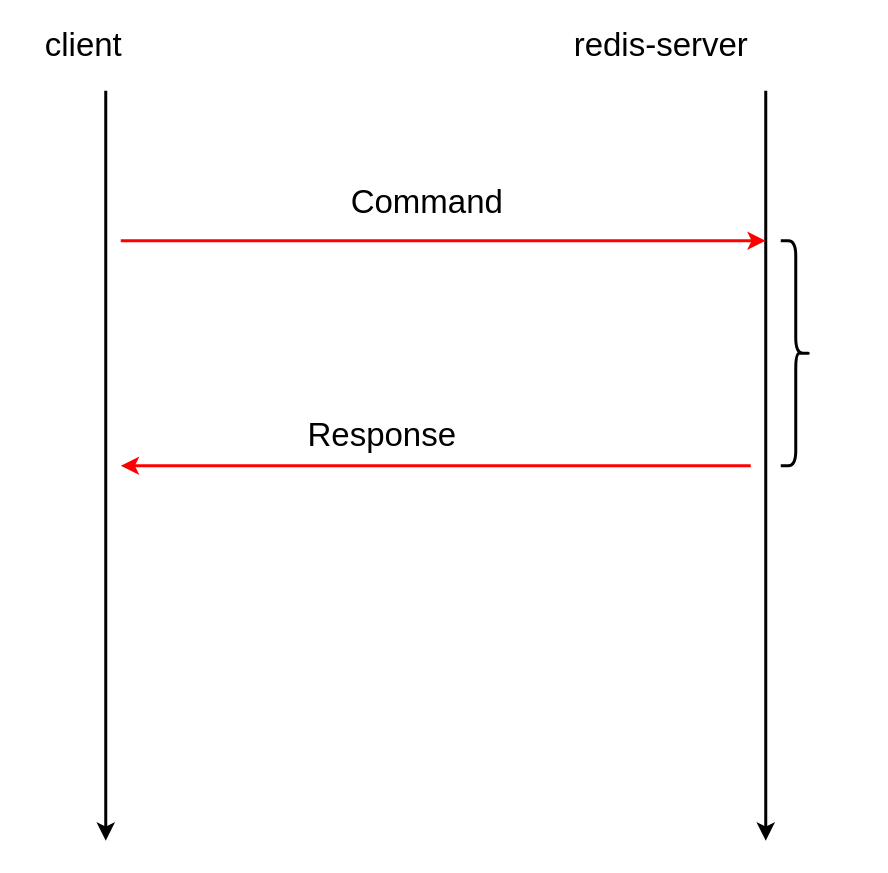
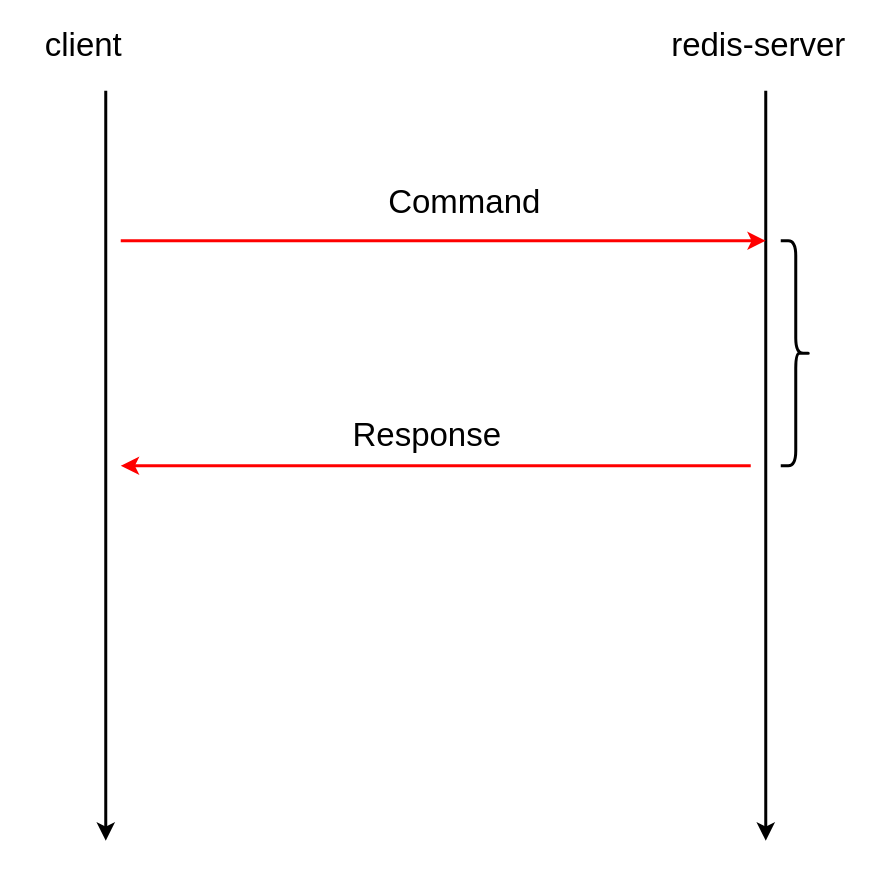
node "redis-server": moved (661, 46) -> (758, 46)
node "Command": moved (427, 203) -> (464, 203)
node "Response": moved (382, 436) -> (427, 436)
